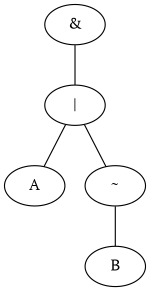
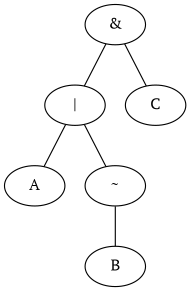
node "C": added
